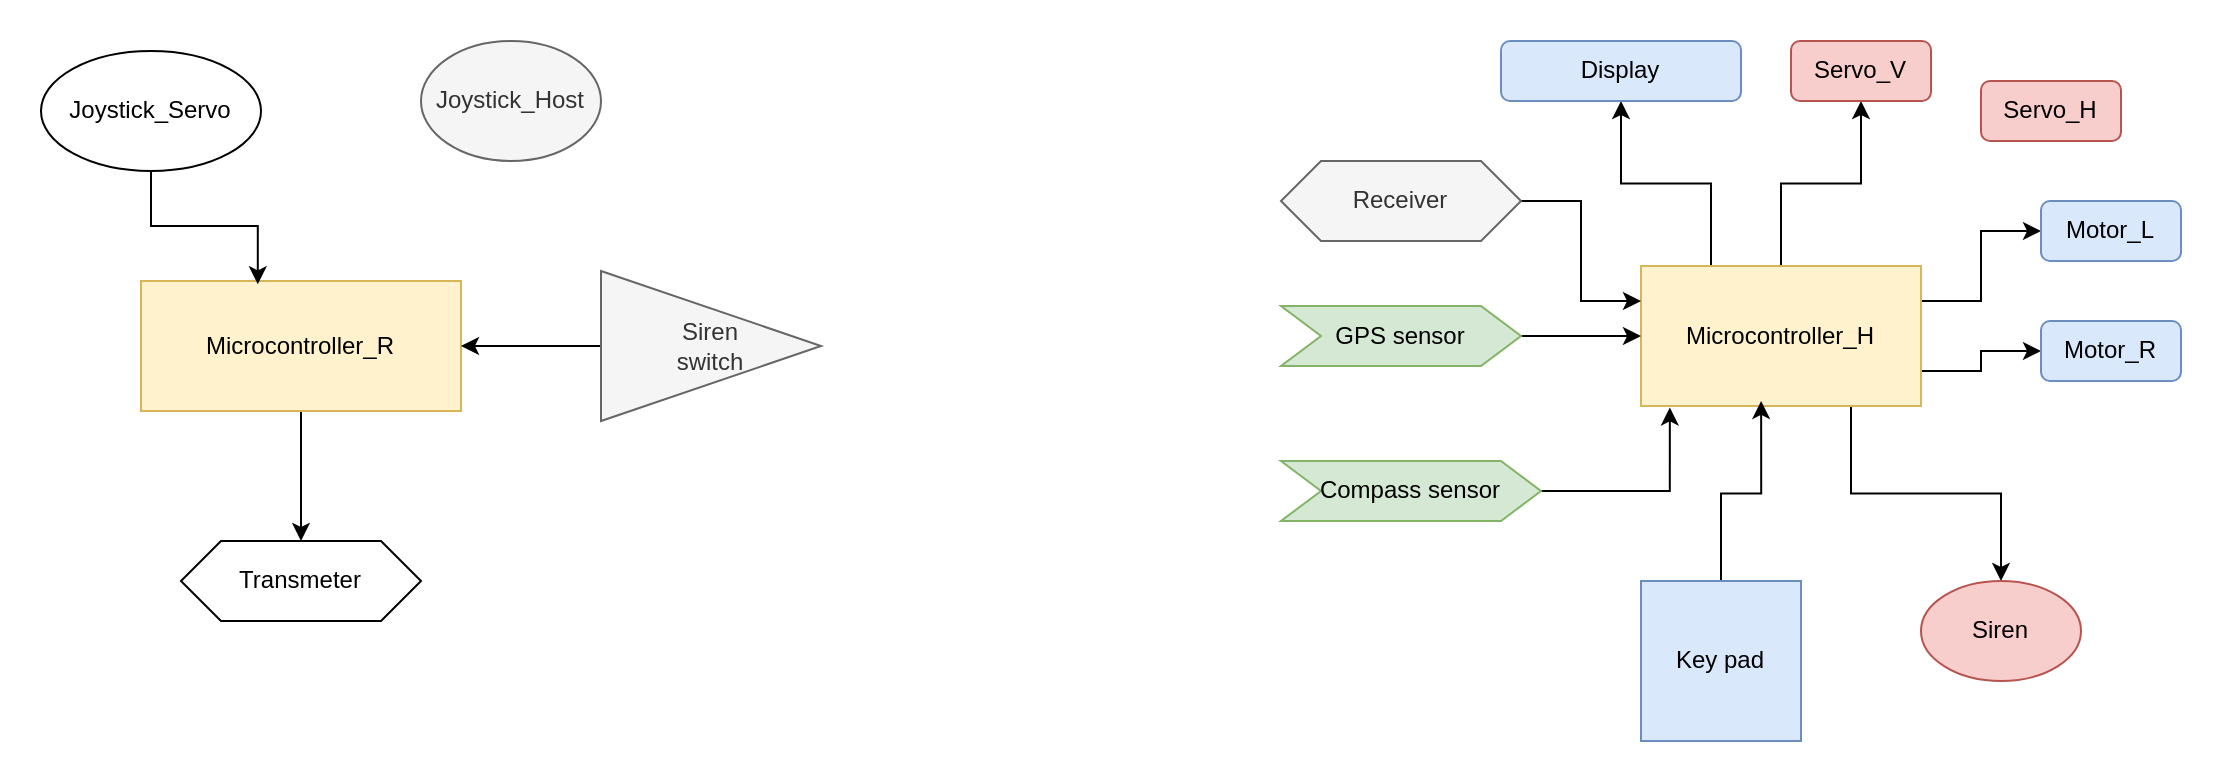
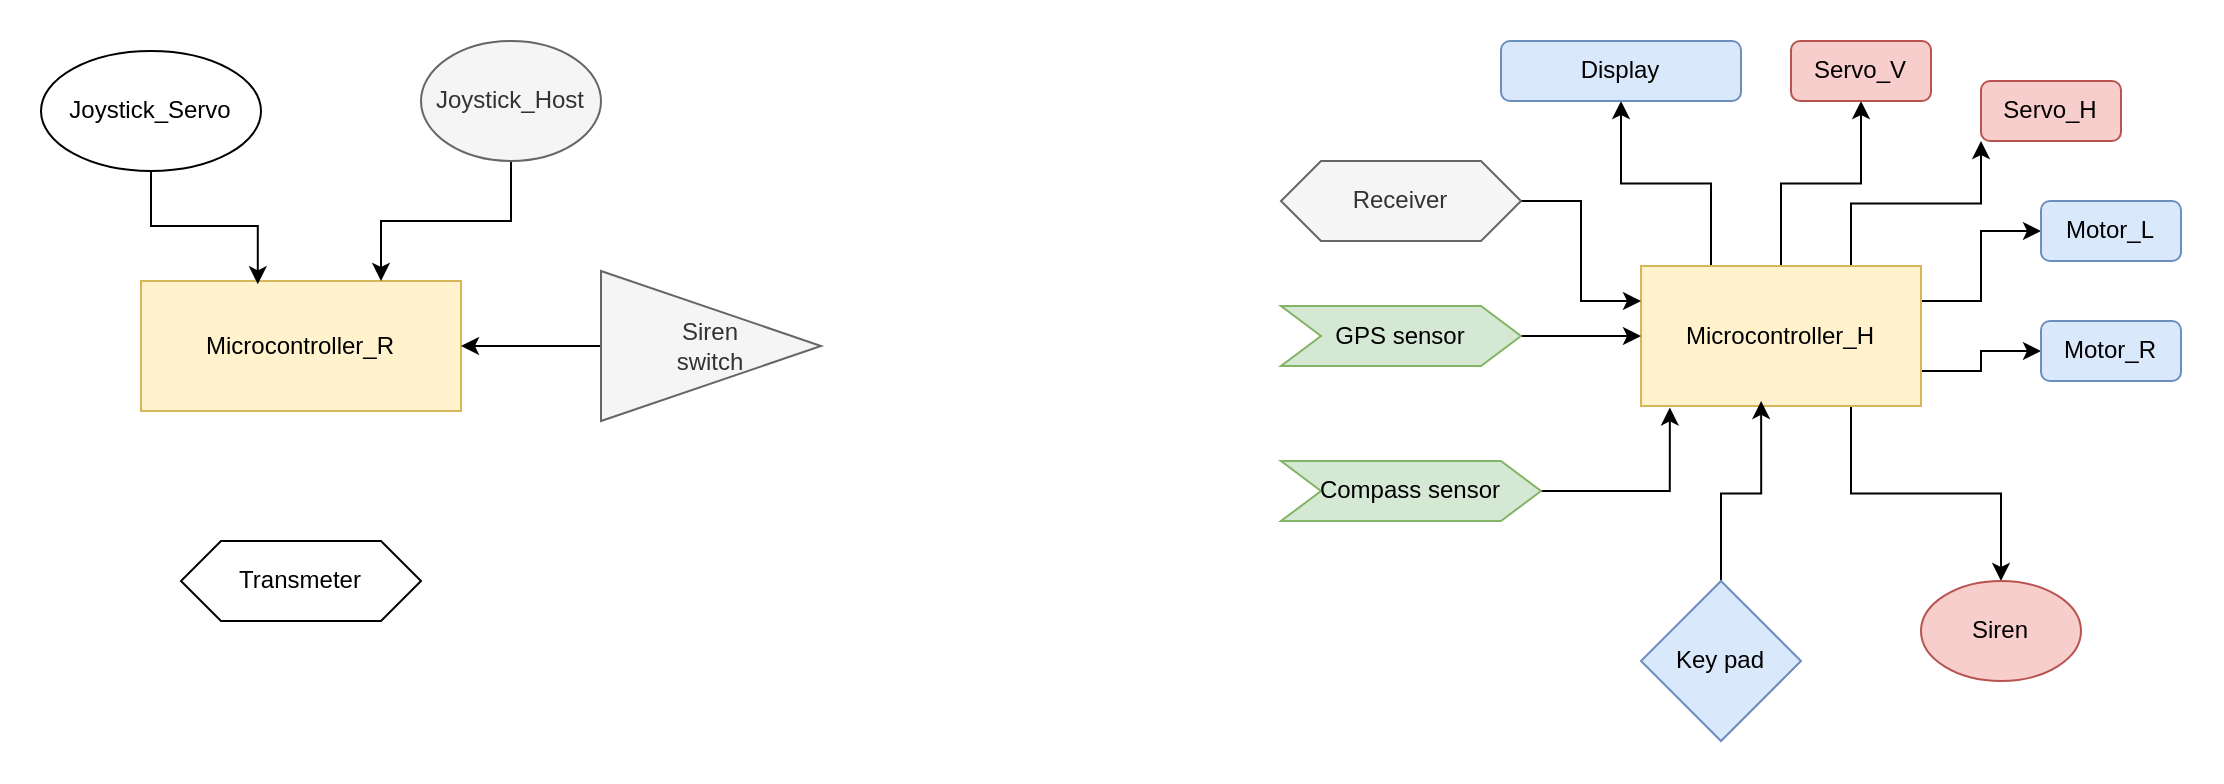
edge "Microcontroller_H" -> "Servo_H": added
edge "Joystick_Host" -> "Microcontroller_R": added
edge "Microcontroller_R" -> "Transmeter": removed
node "Key pad": shape rectangle -> diamond
